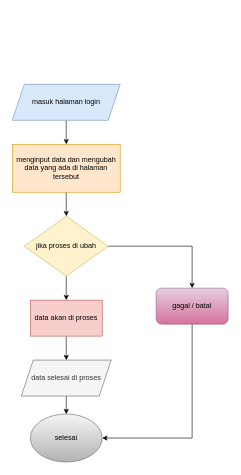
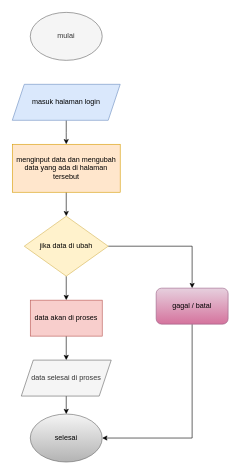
node "mulai": added
node "jika proses di ubah": label "jika proses di ubah" -> "jika data di ubah"
